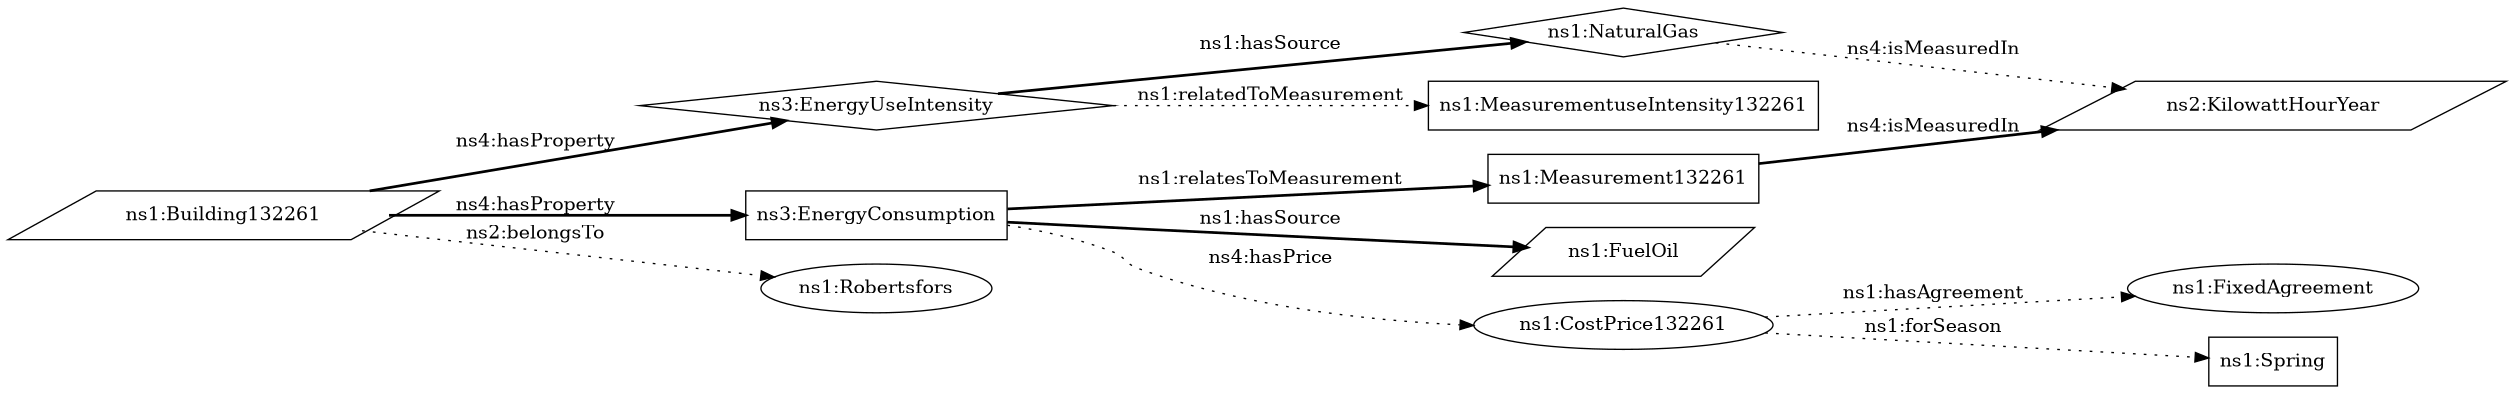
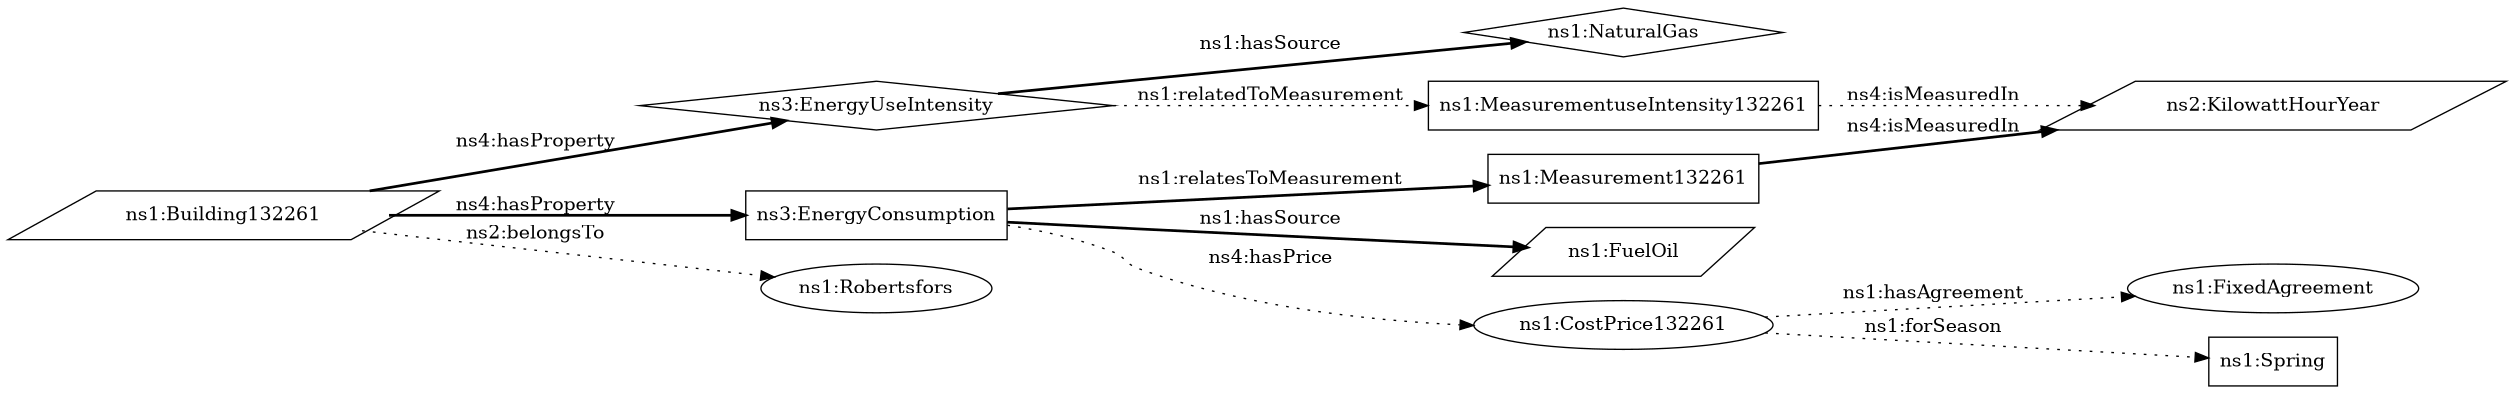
edge "ns1:NaturalGas" -> "ns2:KilowattHourYear": now "ns1:MeasurementuseIntensity132261" -> "ns2:KilowattHourYear"
